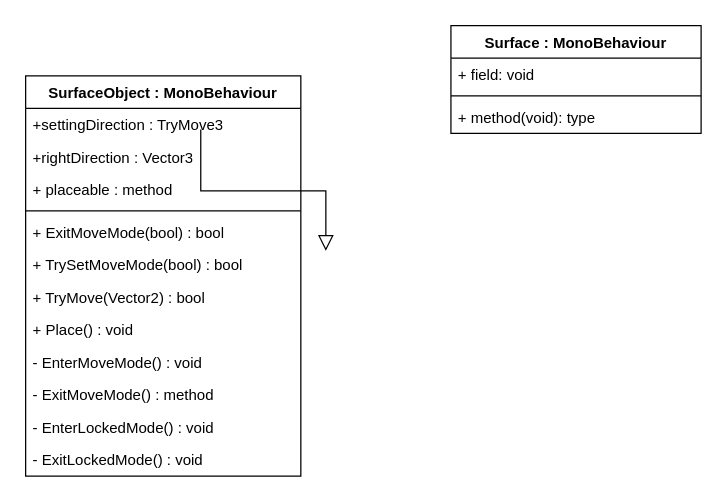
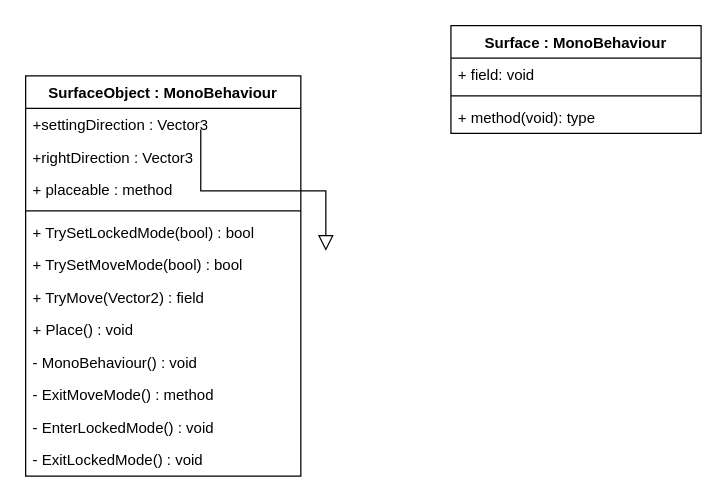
node "+settingDirection : TryMove3": label "+settingDirection : TryMove3" -> "+settingDirection : Vector3"
node "+ ExitMoveMode(bool) : bool": label "+ ExitMoveMode(bool) : bool" -> "+ TrySetLockedMode(bool) : bool"
node "+ TryMove(Vector2) : bool": label "+ TryMove(Vector2) : bool" -> "+ TryMove(Vector2) : field"
node "- EnterMoveMode() : void": label "- EnterMoveMode() : void" -> "- MonoBehaviour() : void"
